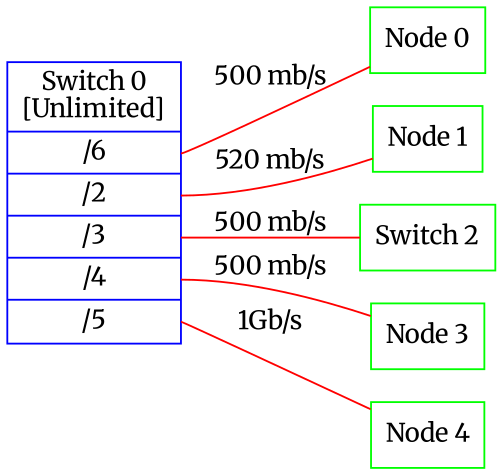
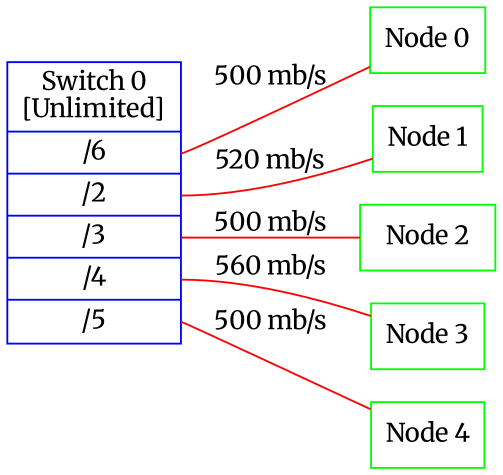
node "Switch 2": label "Switch 2" -> "Node 2"
edge "Switch 0" -- "Node 3": label "500 mb/s" -> "560 mb/s"
edge "Switch 0" -- "Node 4": label "1Gb/s" -> "500 mb/s"
